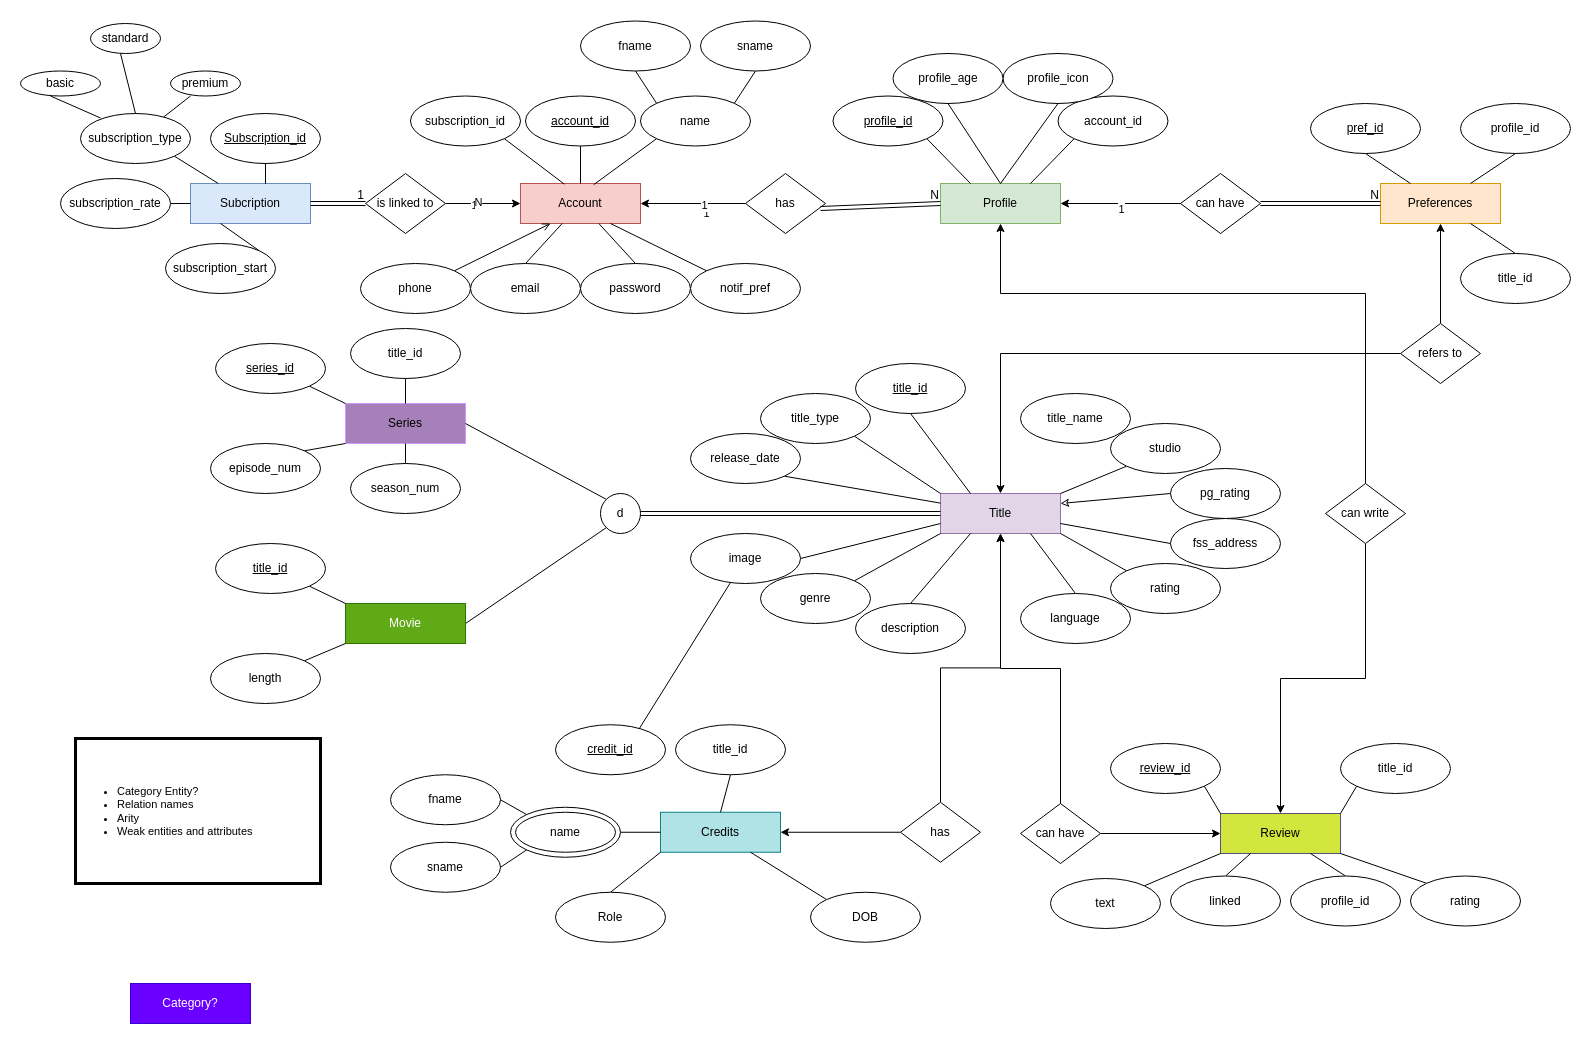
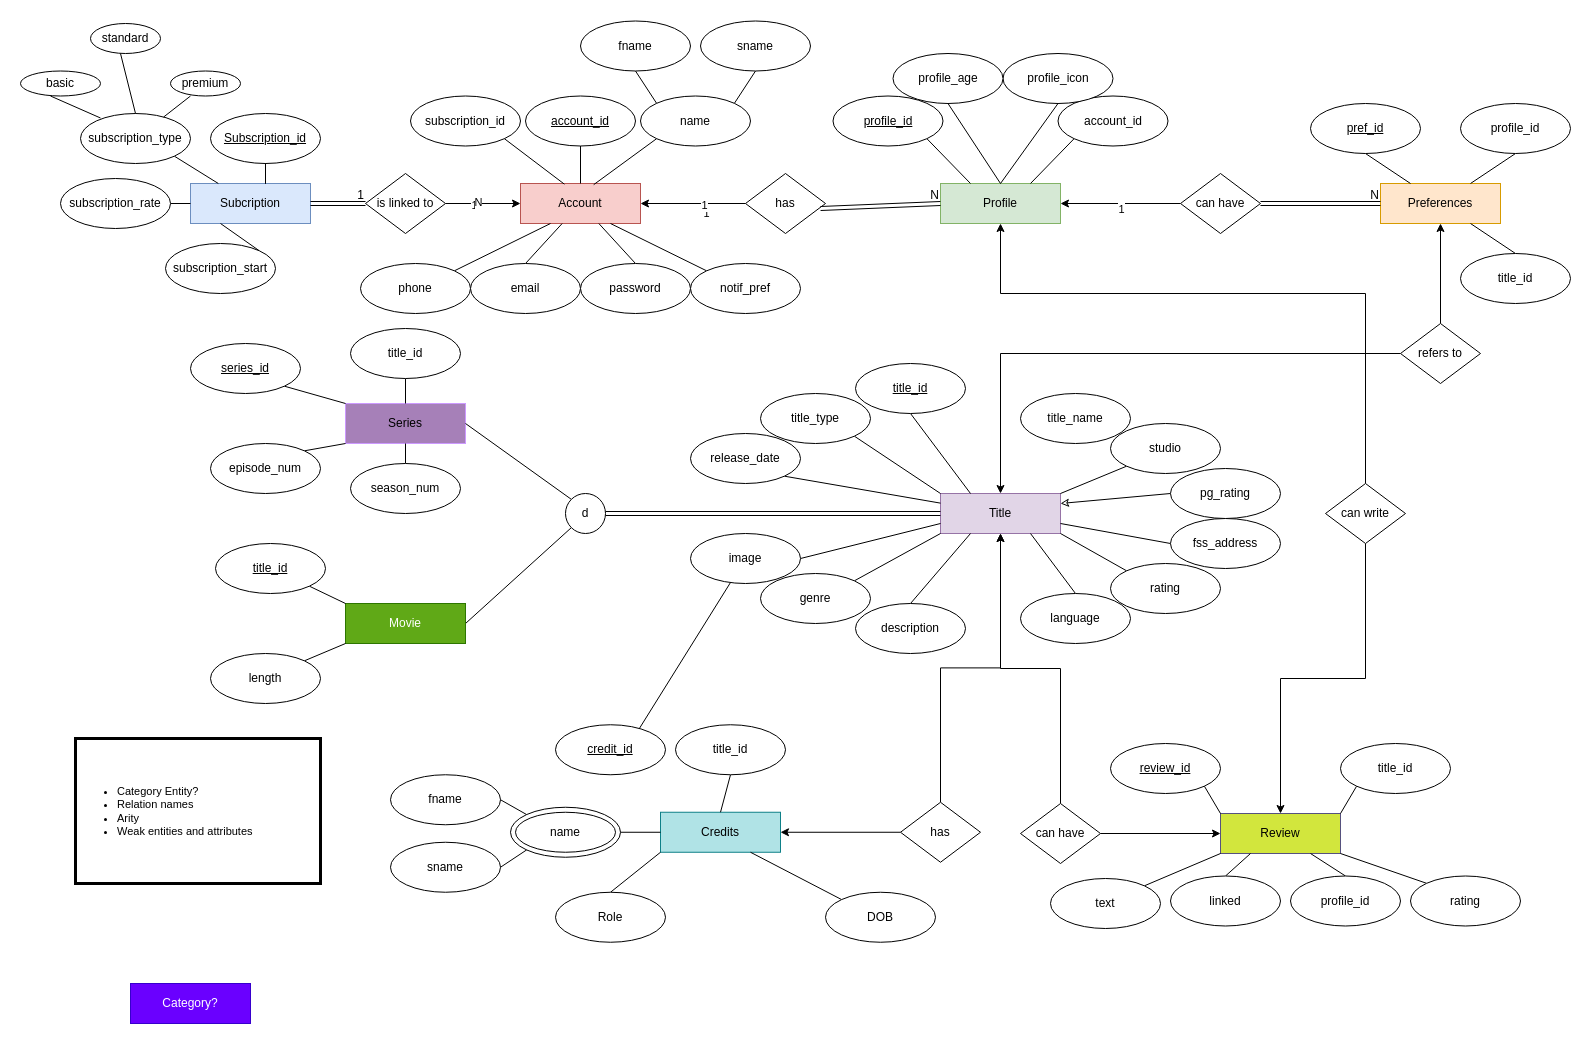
edge "phone" -> "Account": arrowhead open -> none
node "series_id": moved (271, 369) -> (246, 369)
node "d": moved (621, 514) -> (586, 514)
node "DOB": moved (866, 917) -> (881, 917)
